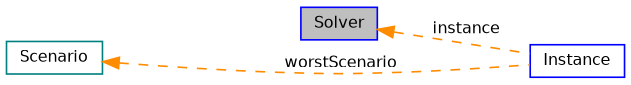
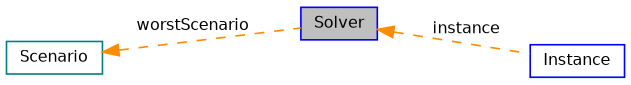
edge "Instance" -> "Scenario": now "Solver" -> "Scenario"
